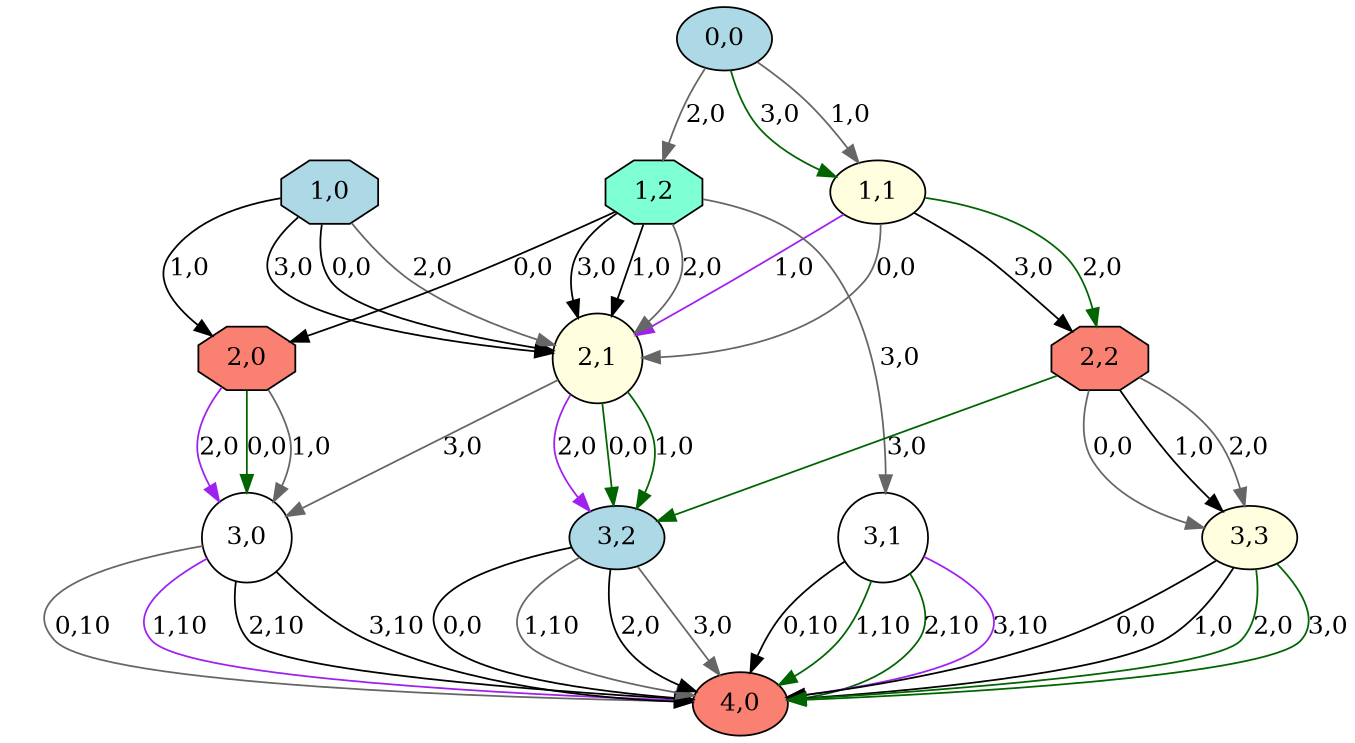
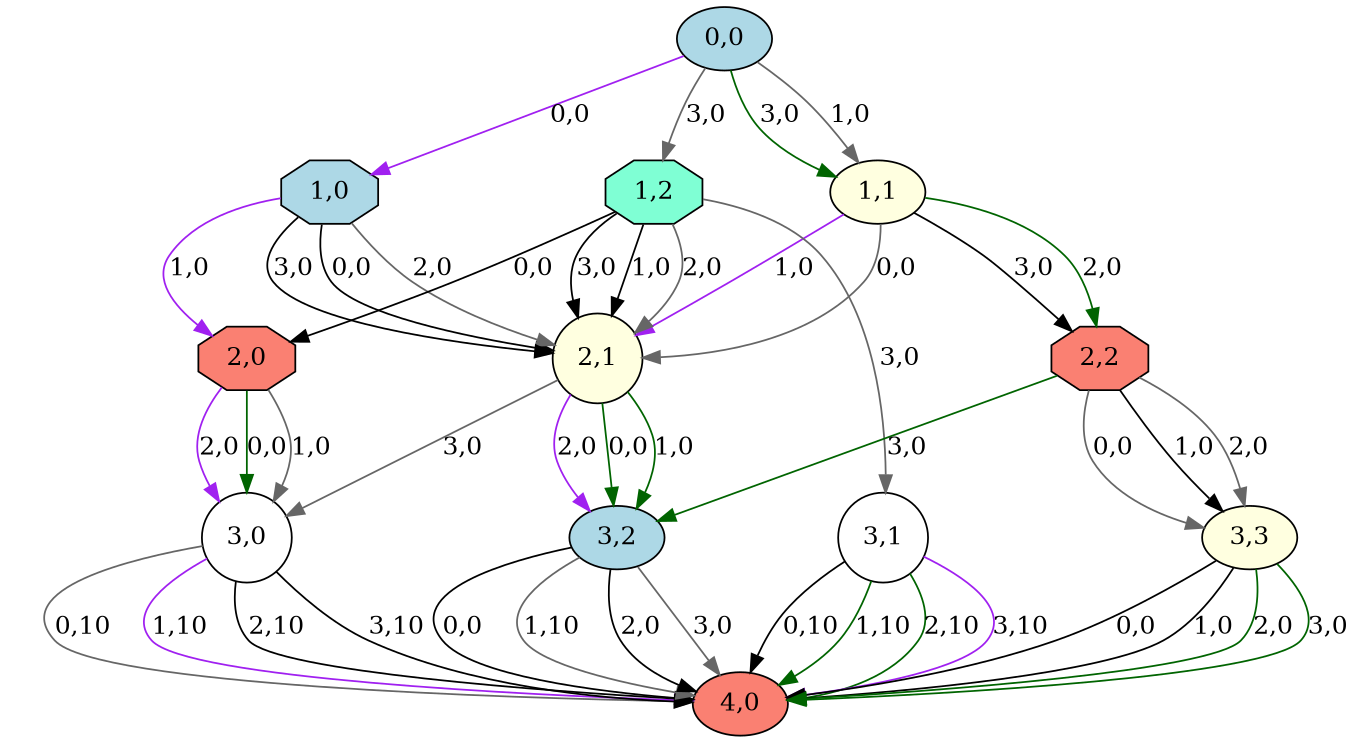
edge "0,0" -> "1,0": added, label "0,0"
edge "0,0" -> "1,2": label "2,0" -> "3,0"
edge "1,0" -> "2,0": color black -> purple
